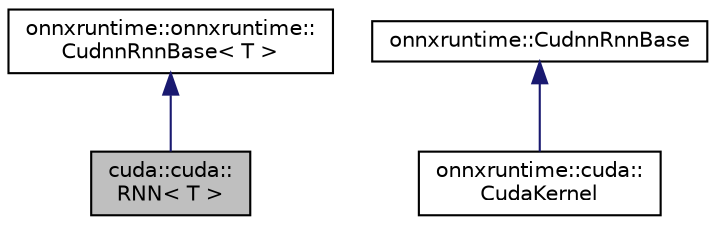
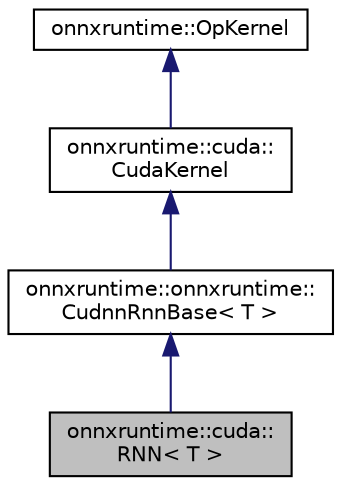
node "onnxruntime::CudnnRnnBase": label "onnxruntime::CudnnRnnBase" -> "onnxruntime::OpKernel"
node "cuda::cuda:: RNN< T >": label "cuda::cuda:: RNN< T >" -> "onnxruntime::cuda:: RNN< T >"
edge "onnxruntime::onnxruntime:: CudnnRnnBase< T >" -> "onnxruntime::cuda:: CudaKernel": added
